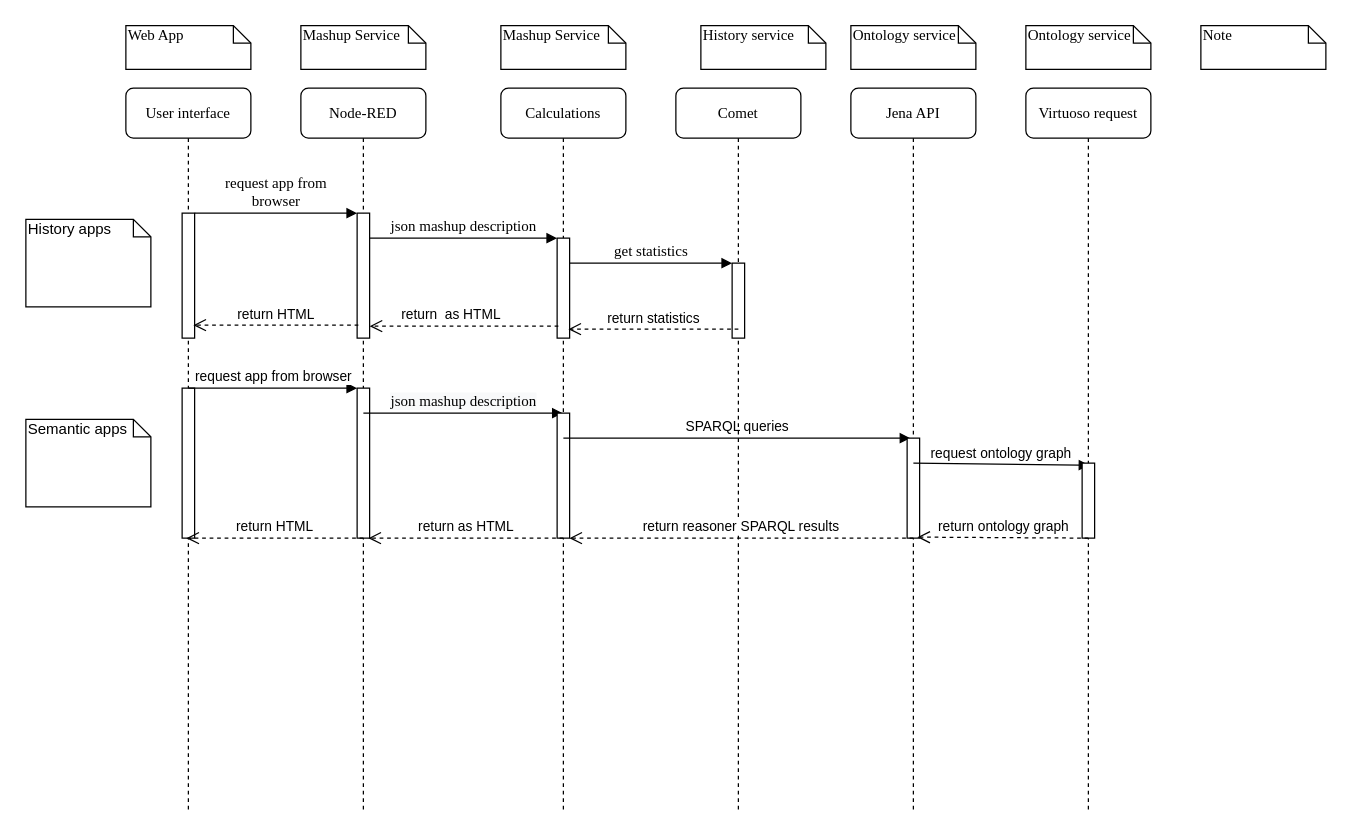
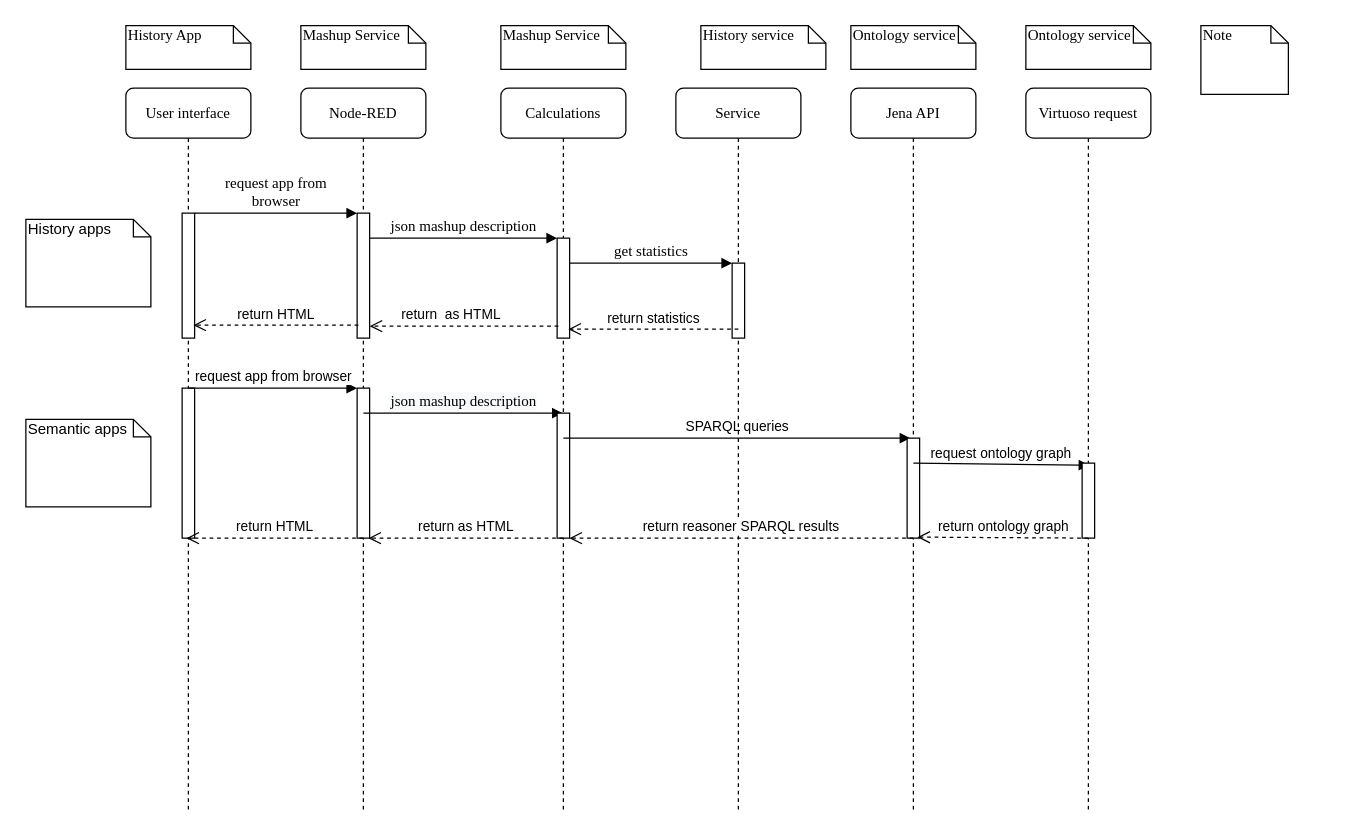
node "Web App": label "Web App" -> "History App"
node "Note": size 125x44 -> 88x69
node "Comet": label "Comet" -> "Service"
